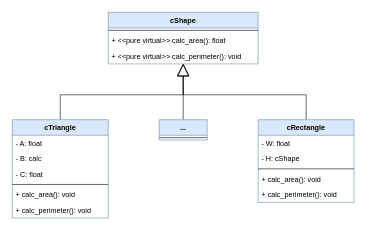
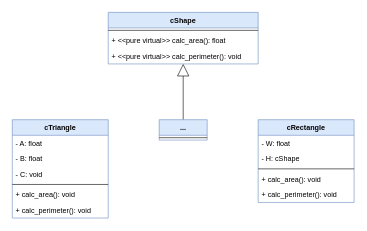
edge "cTriangle" -> "cShape": removed
edge "cRectangle" -> "cShape": removed
node "- B: calc": label "- B: calc" -> "- B: float"
node "- C: float": label "- C: float" -> "- C: void"
